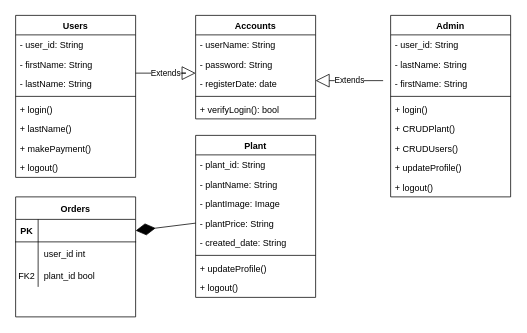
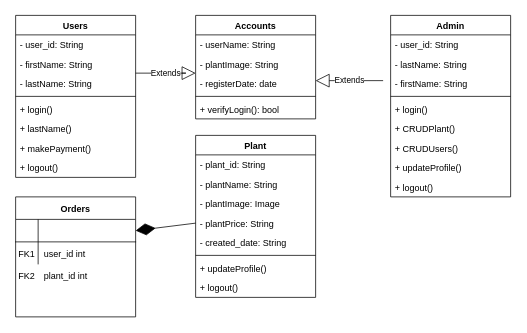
node "- password: String": label "- password: String" -> "- plantImage: String"
node "PK": removed
node "FK1": added
node "plant_id bool": label "plant_id bool" -> "plant_id int"
